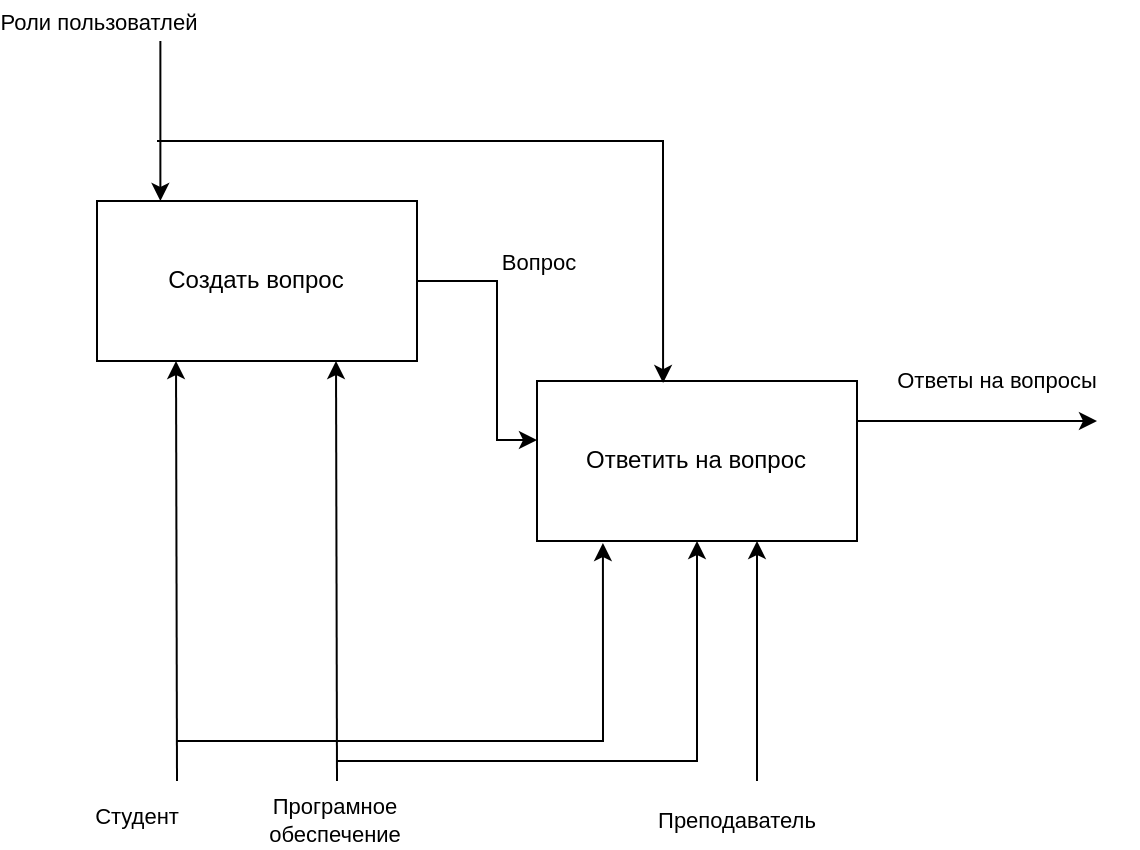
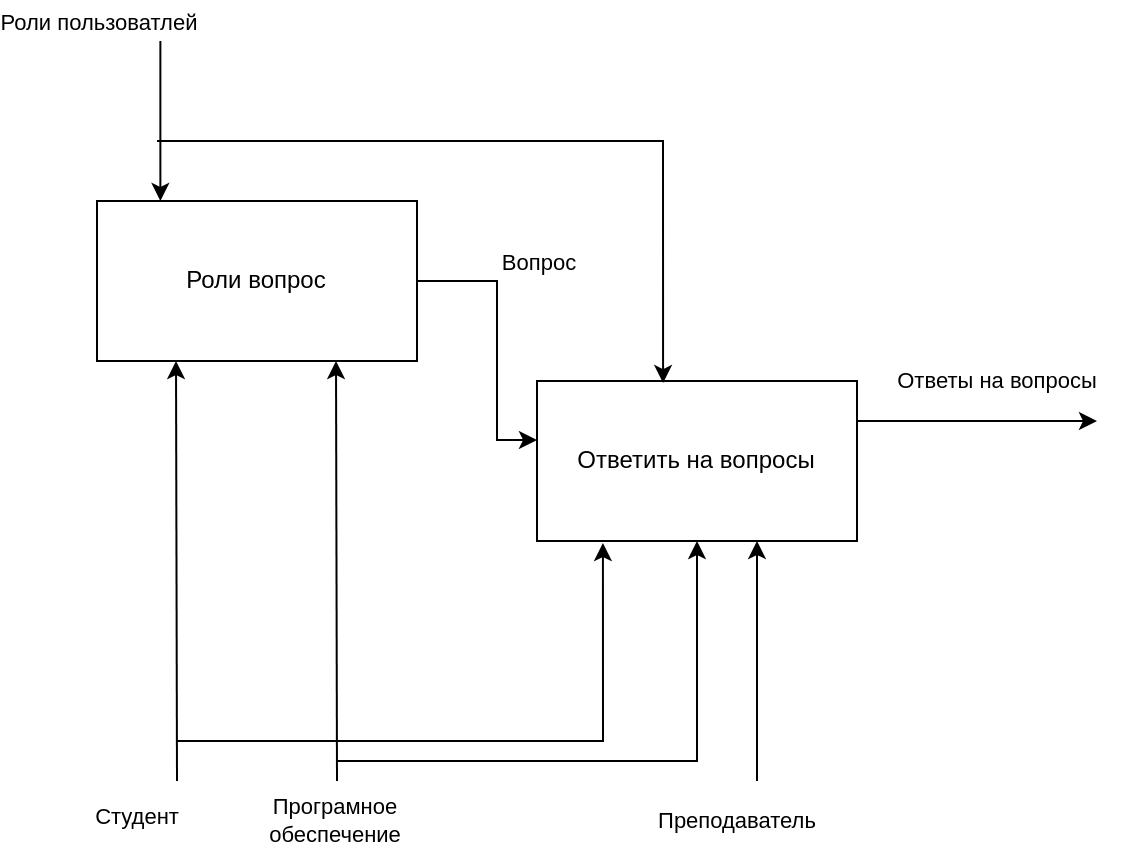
node "Создать вопрос": label "Создать вопрос" -> "Роли вопрос"
node "Ответить на вопрос": label "Ответить на вопрос" -> "Ответить на вопросы"
